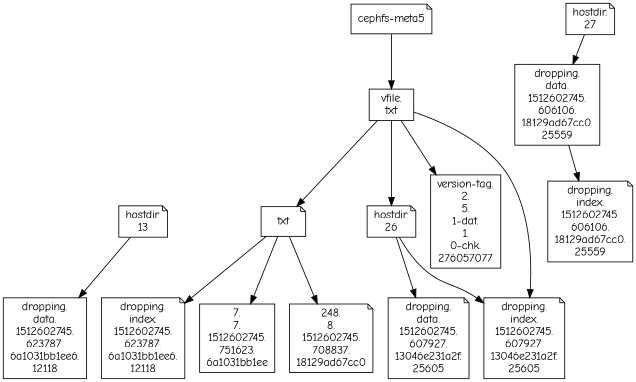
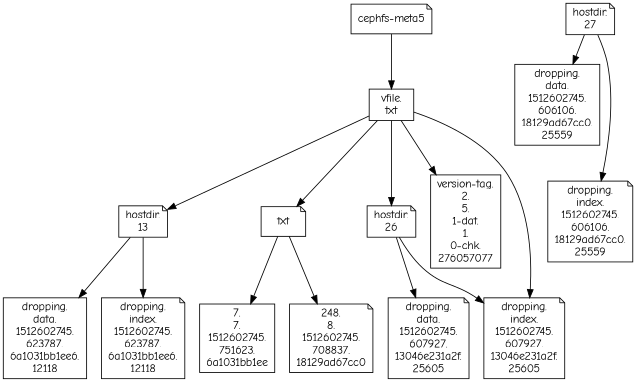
edge "dropping. data. 1512602745. 606106. 18129ad67cc0. 25559" -> "dropping. index. 1512602745. 606106. 18129ad67cc0. 25559": now "hostdir. 27" -> "dropping. index. 1512602745. 606106. 18129ad67cc0. 25559"
edge "vfile. txt" -> "hostdir. 13": added
edge "txt" -> "dropping. index. 1512602745. 623787. 6a1031bb1ee6. 12118": now "hostdir. 13" -> "dropping. index. 1512602745. 623787. 6a1031bb1ee6. 12118"
